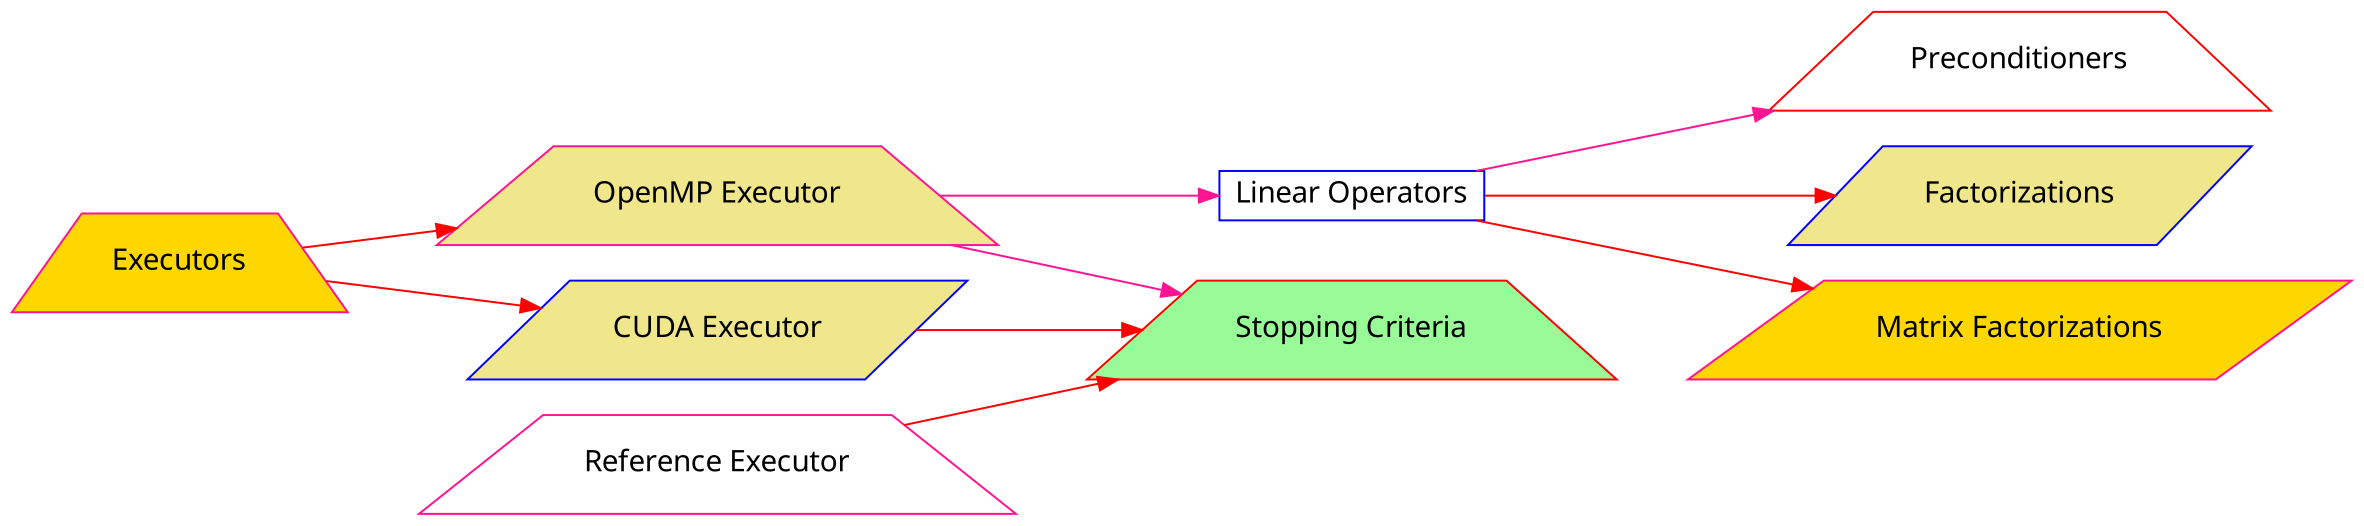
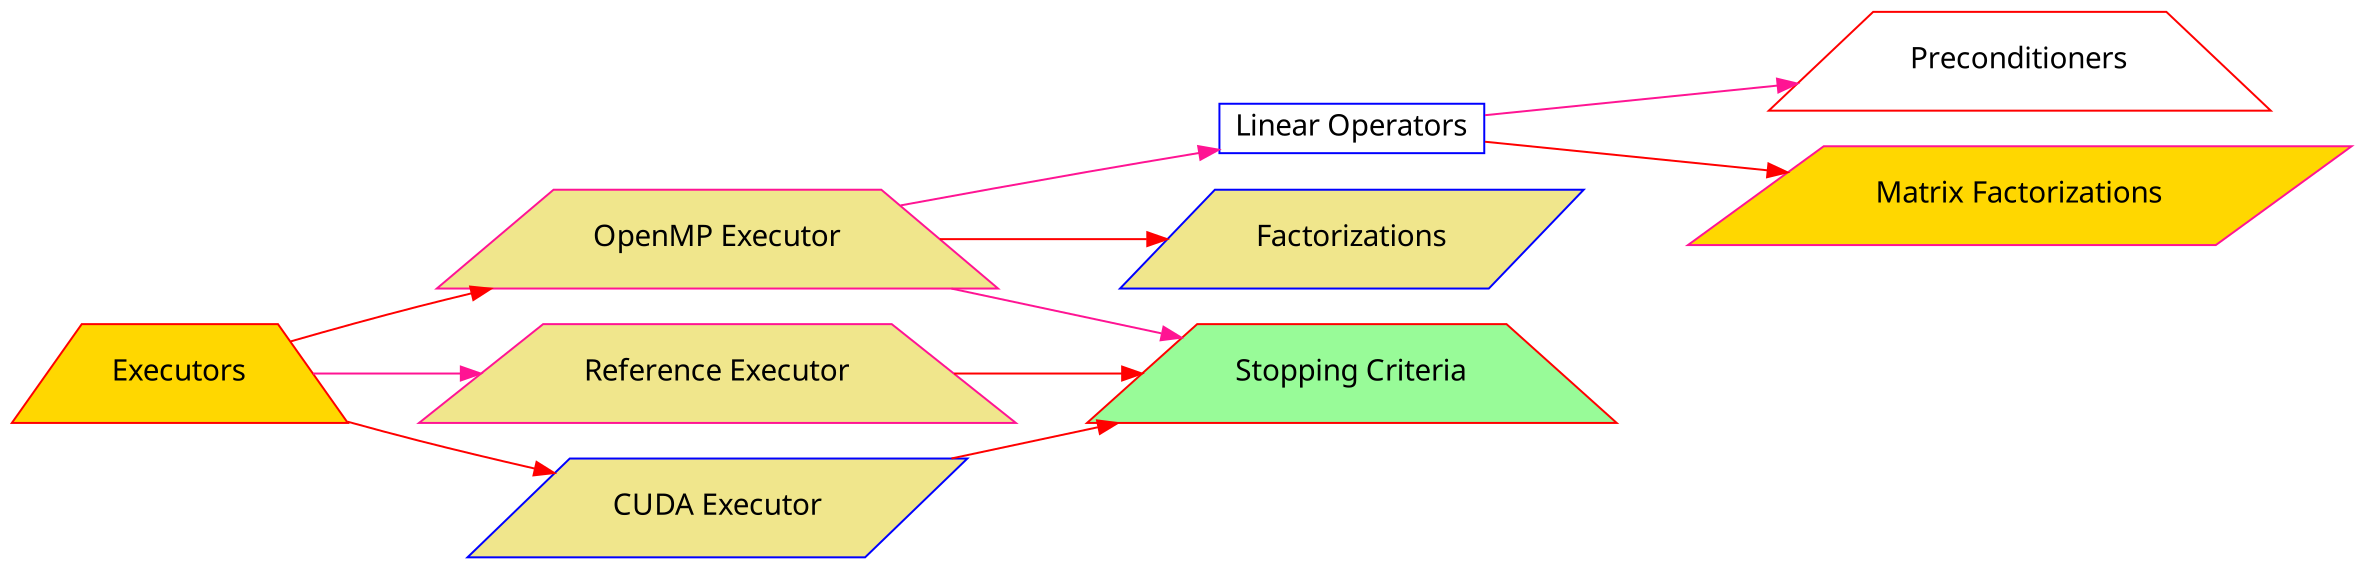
edge "Linear Operators" -> "Factorizations": now "OpenMP Executor" -> "Factorizations"
node "Executors": color deeppink -> red
edge "Executors" -> "Reference Executor": added
node "Reference Executor": fillcolor white -> khaki
